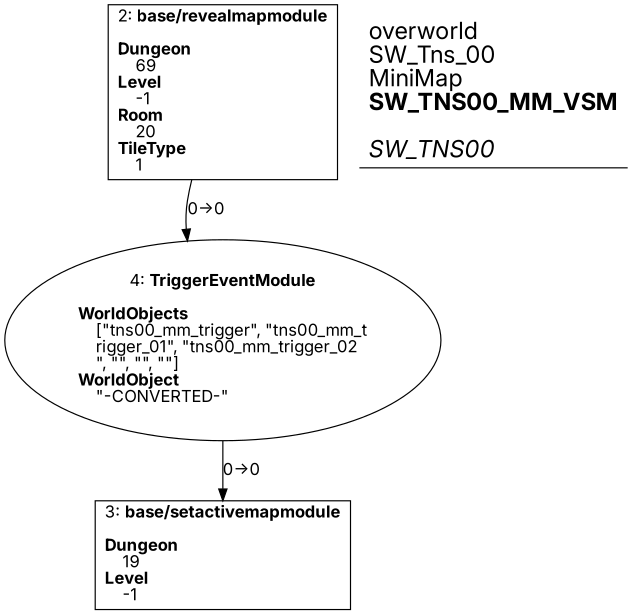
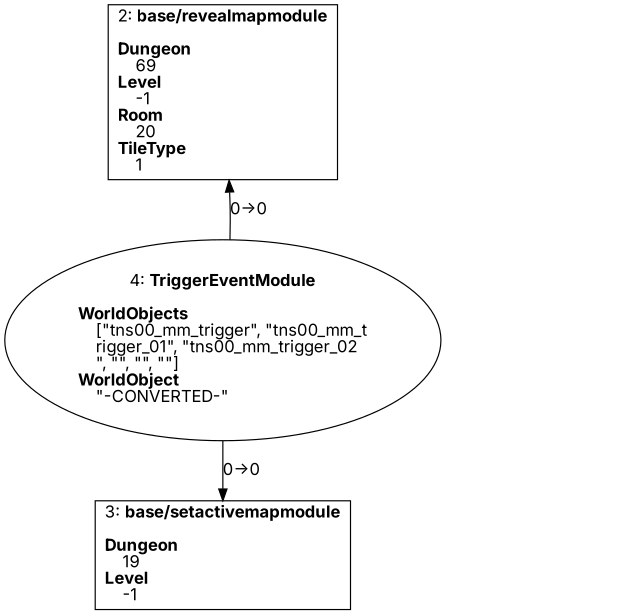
node "overworld": removed
edge "2:" -> "4:": reversed
